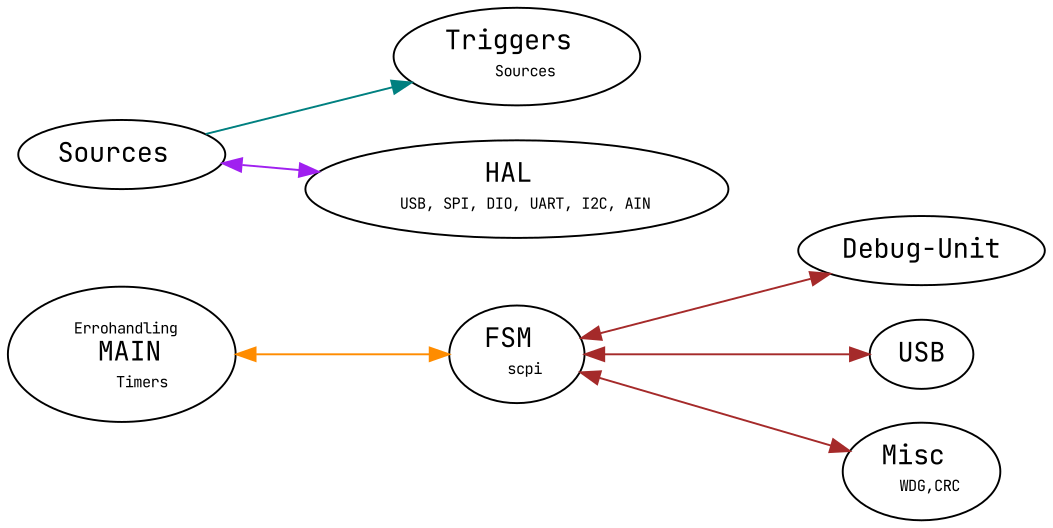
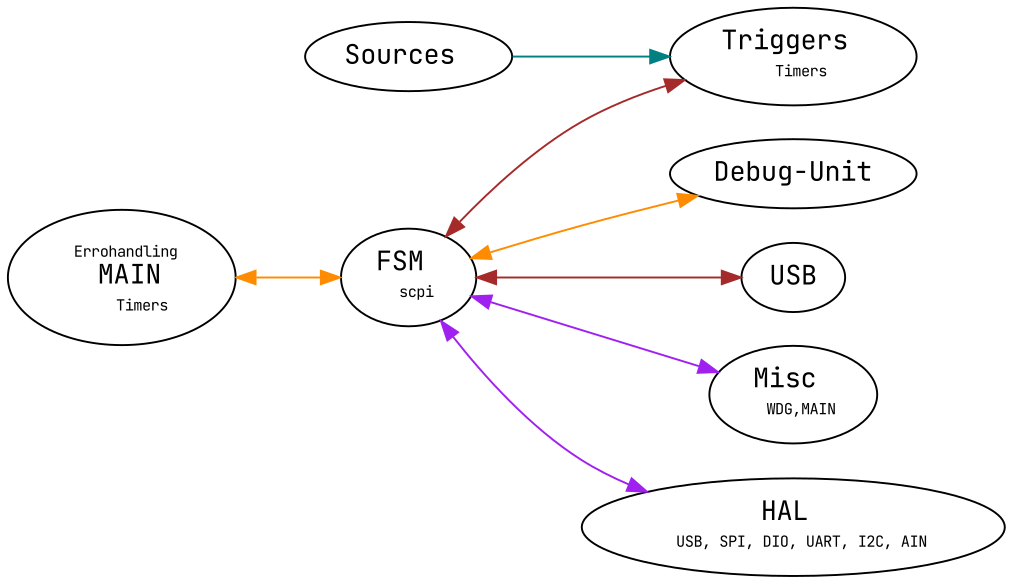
node "Triggers": text "Sources" -> "Timers"
edge "Triggers" -- "FSM": added
edge "Sources" -- "HAL": now "FSM" -- "HAL"
edge "Debug-Unit" -- "FSM": color brown -> darkorange
edge "FSM" -- "Misc": color brown -> purple
node "Misc": text "WDG,CRC" -> "WDG,MAIN"
